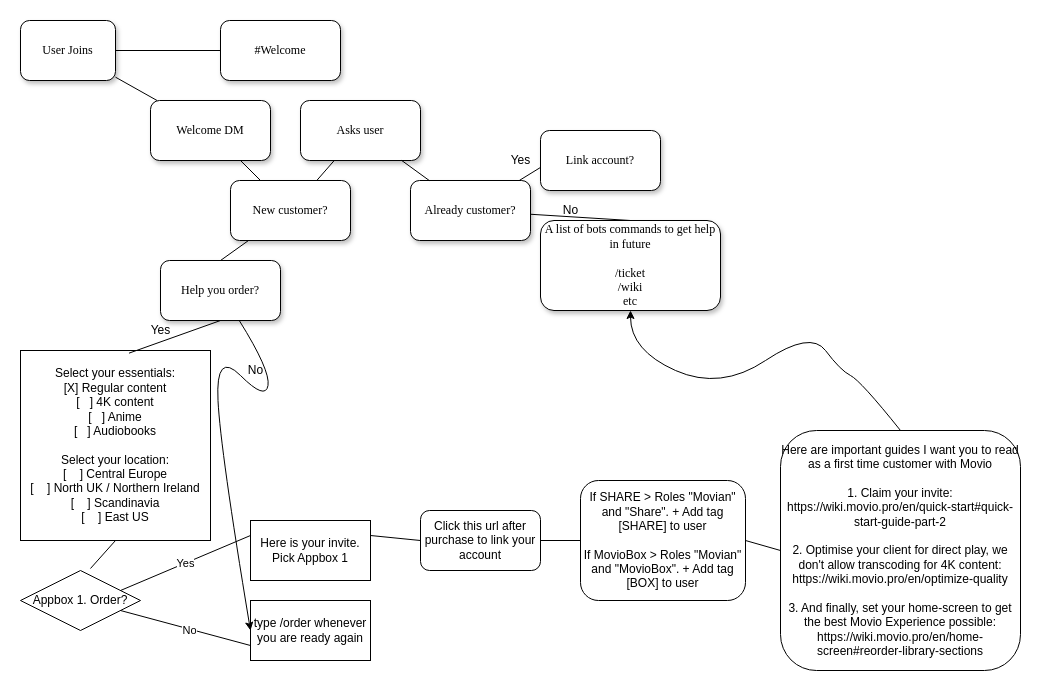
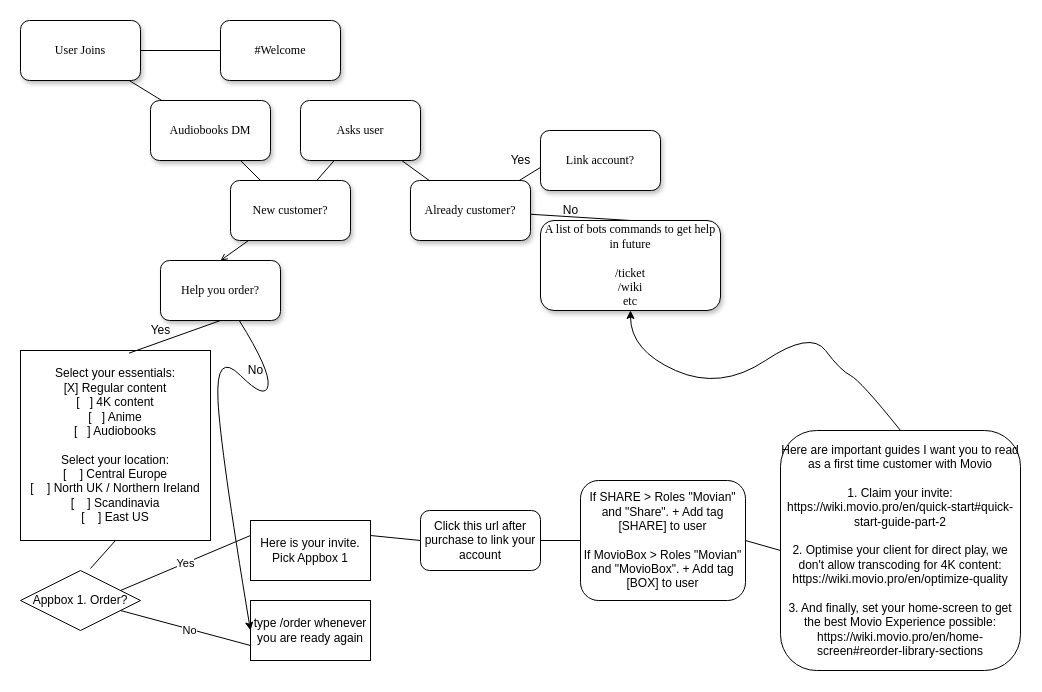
node "User Joins": size 95x60 -> 120x60
node "Welcome DM": label "Welcome DM" -> "Audiobooks DM"
edge "New customer?" -- "Help you order?": arrowhead none -> open
